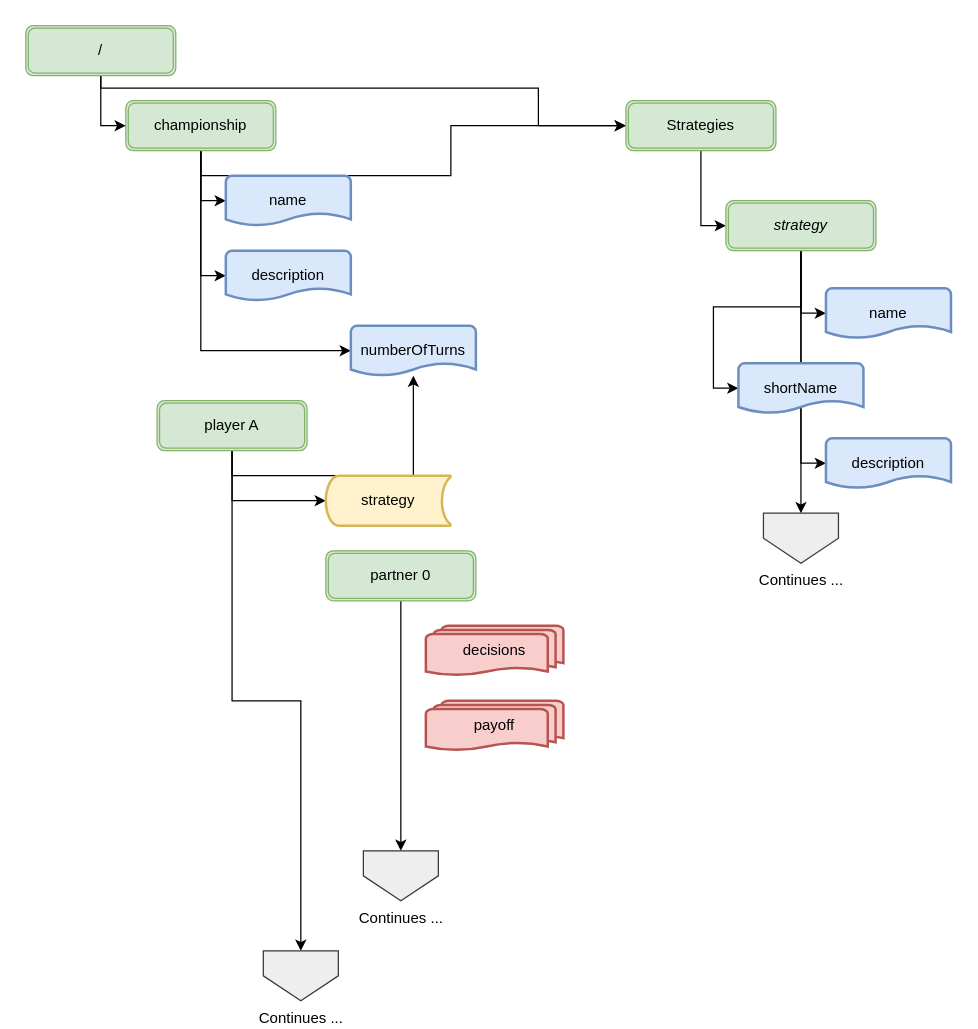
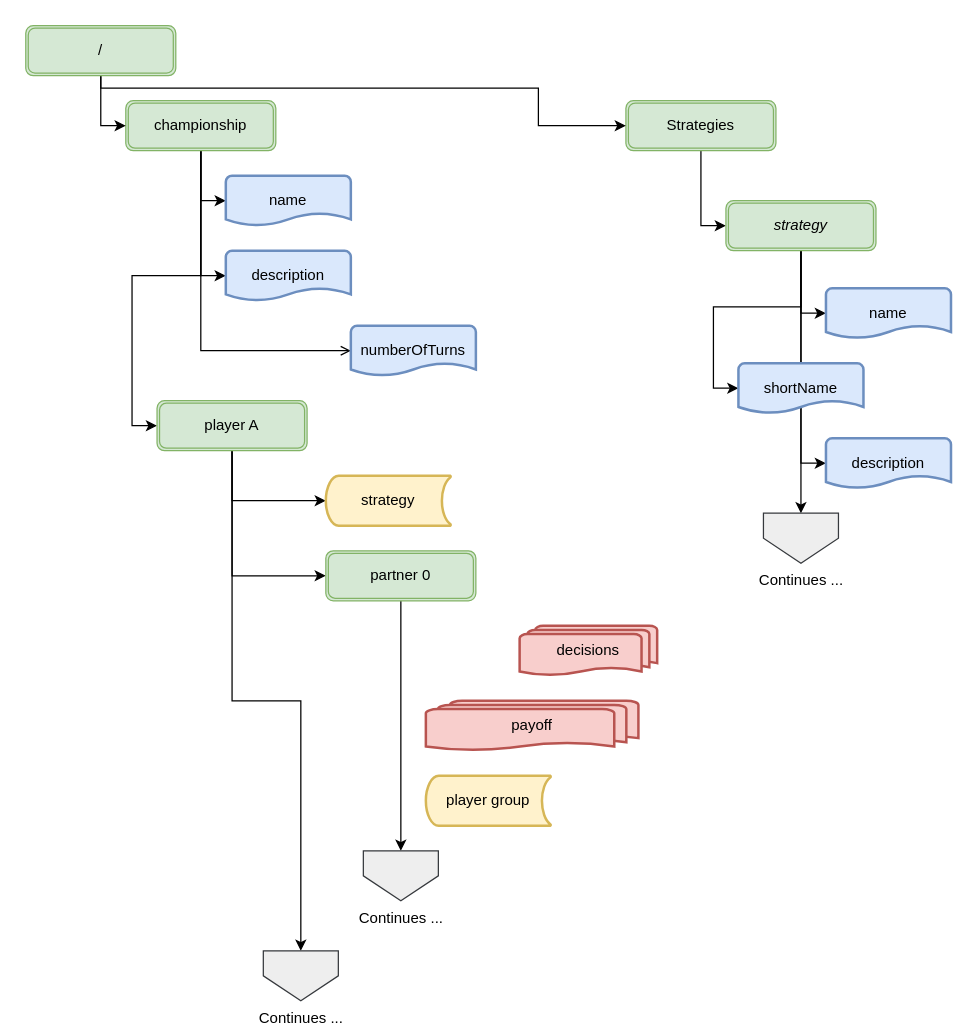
edge "championship" -> "Strategies": now "championship" -> "player A"
edge "championship" -> "numberOfTurns": arrowhead classic -> open
edge "player A" -> "numberOfTurns": now "player A" -> "partner 0"
node "decisions": moved (494, 651) -> (588, 651)
node "payoff": size 138x50 -> 213x50
node "player group": added
